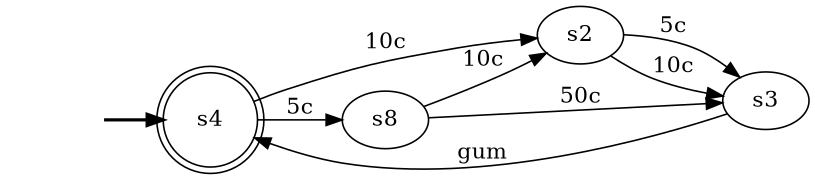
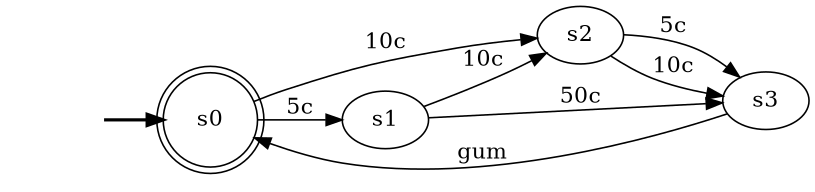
node "s4": label "s4" -> "s0"
node "s8": label "s8" -> "s1"
